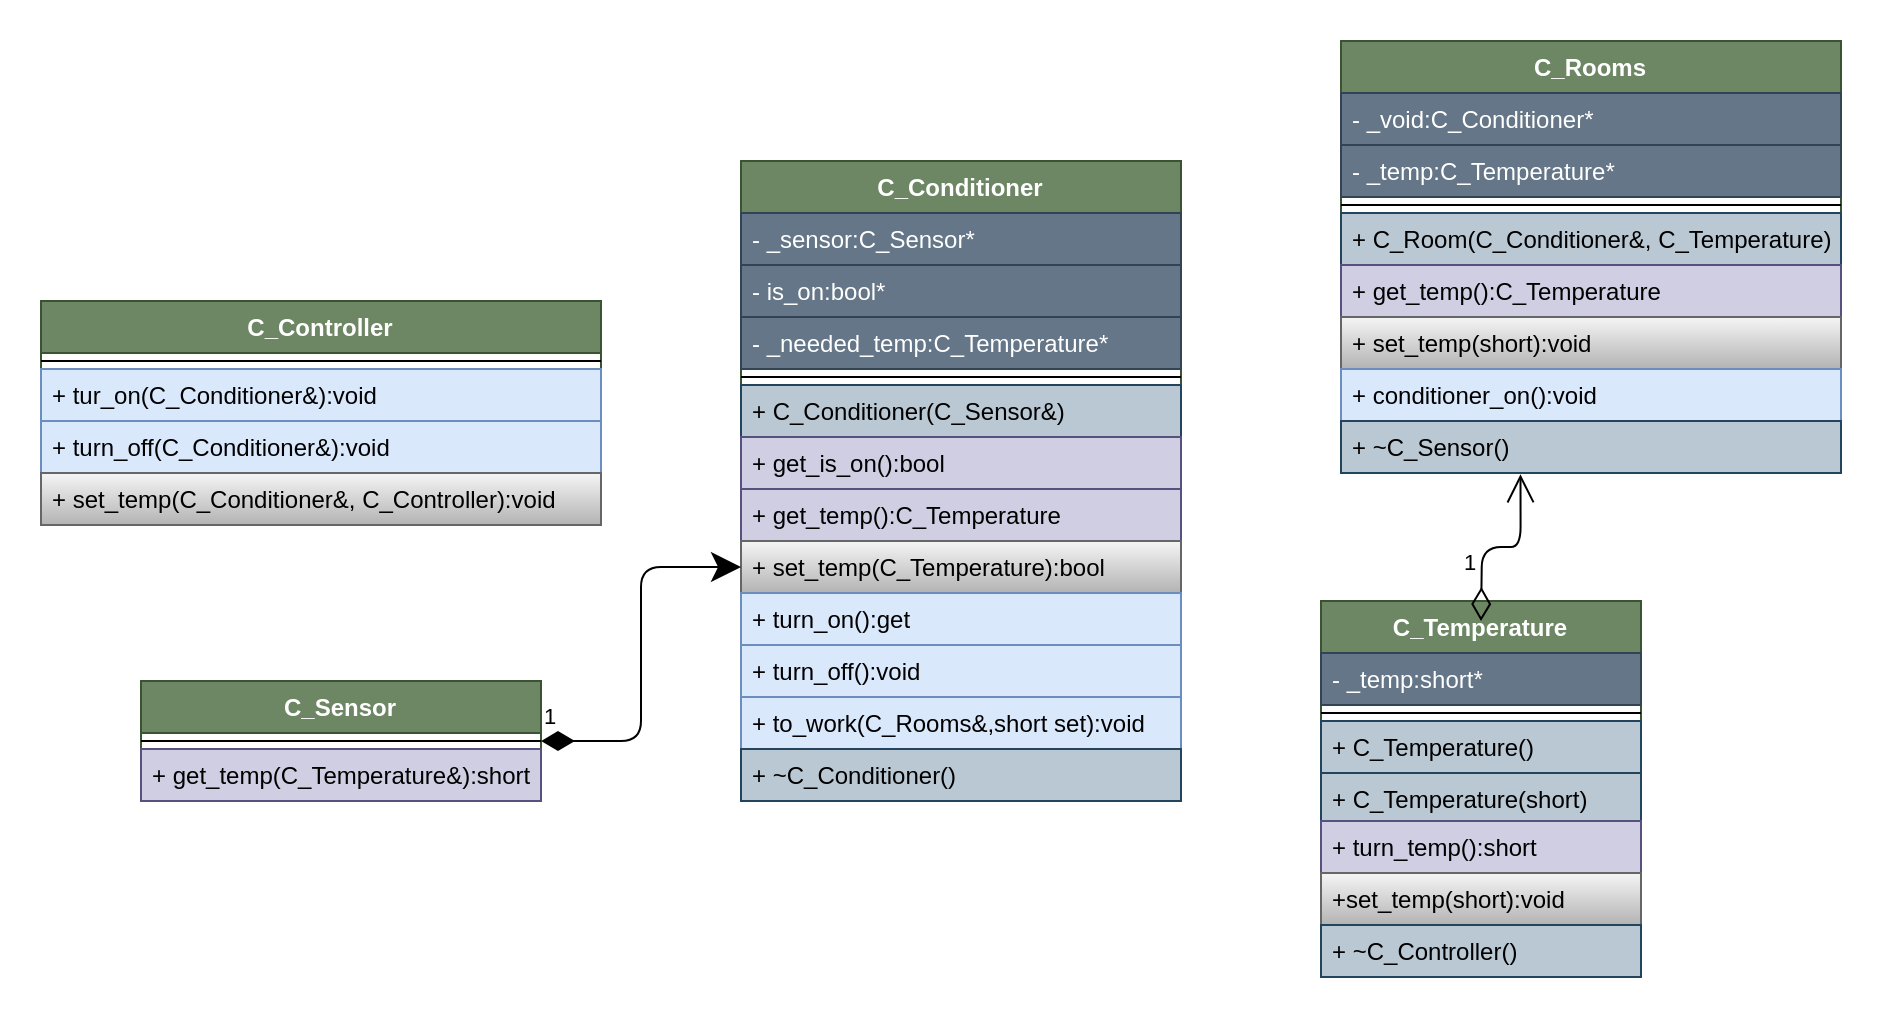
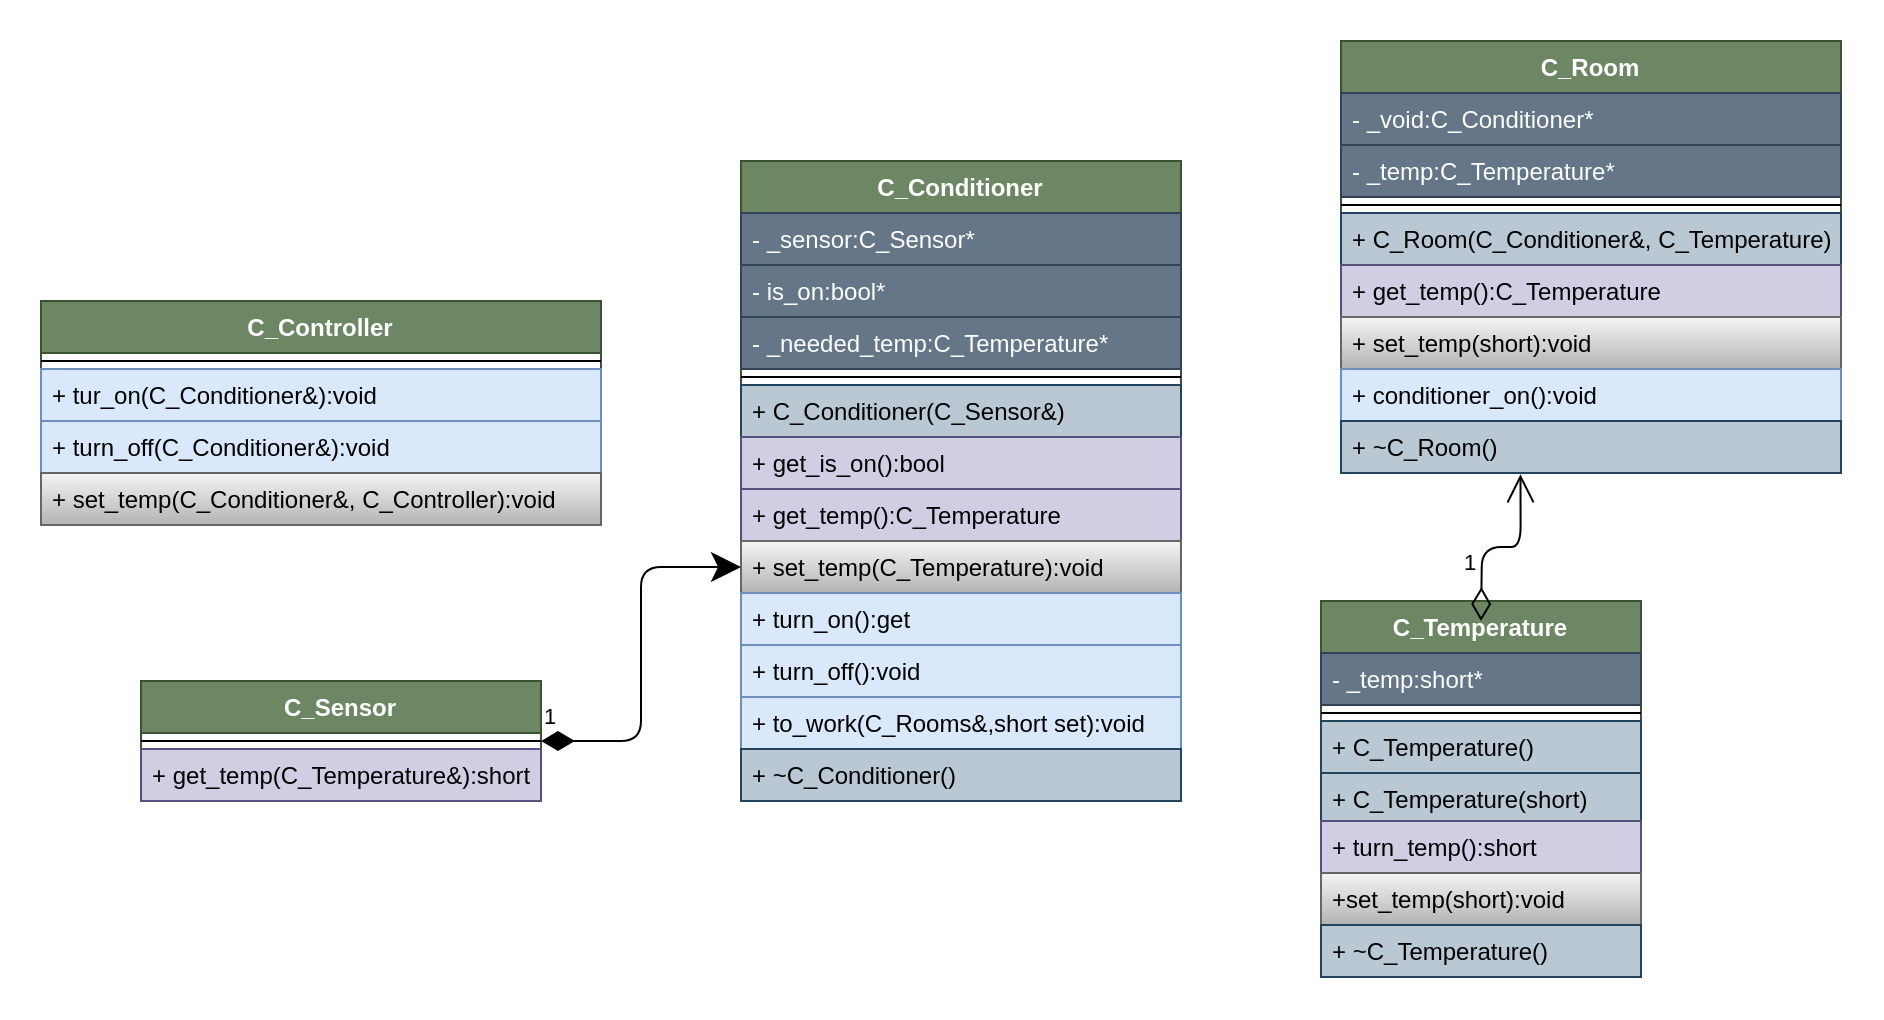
node "C_Rooms": label "C_Rooms" -> "C_Room"
node "+ ~C_Sensor()": label "+ ~C_Sensor()" -> "+ ~C_Room()"
node "+ set_temp(C_Temperature):bool": label "+ set_temp(C_Temperature):bool" -> "+ set_temp(C_Temperature):void"
node "+ ~C_Controller()": label "+ ~C_Controller()" -> "+ ~C_Temperature()"
